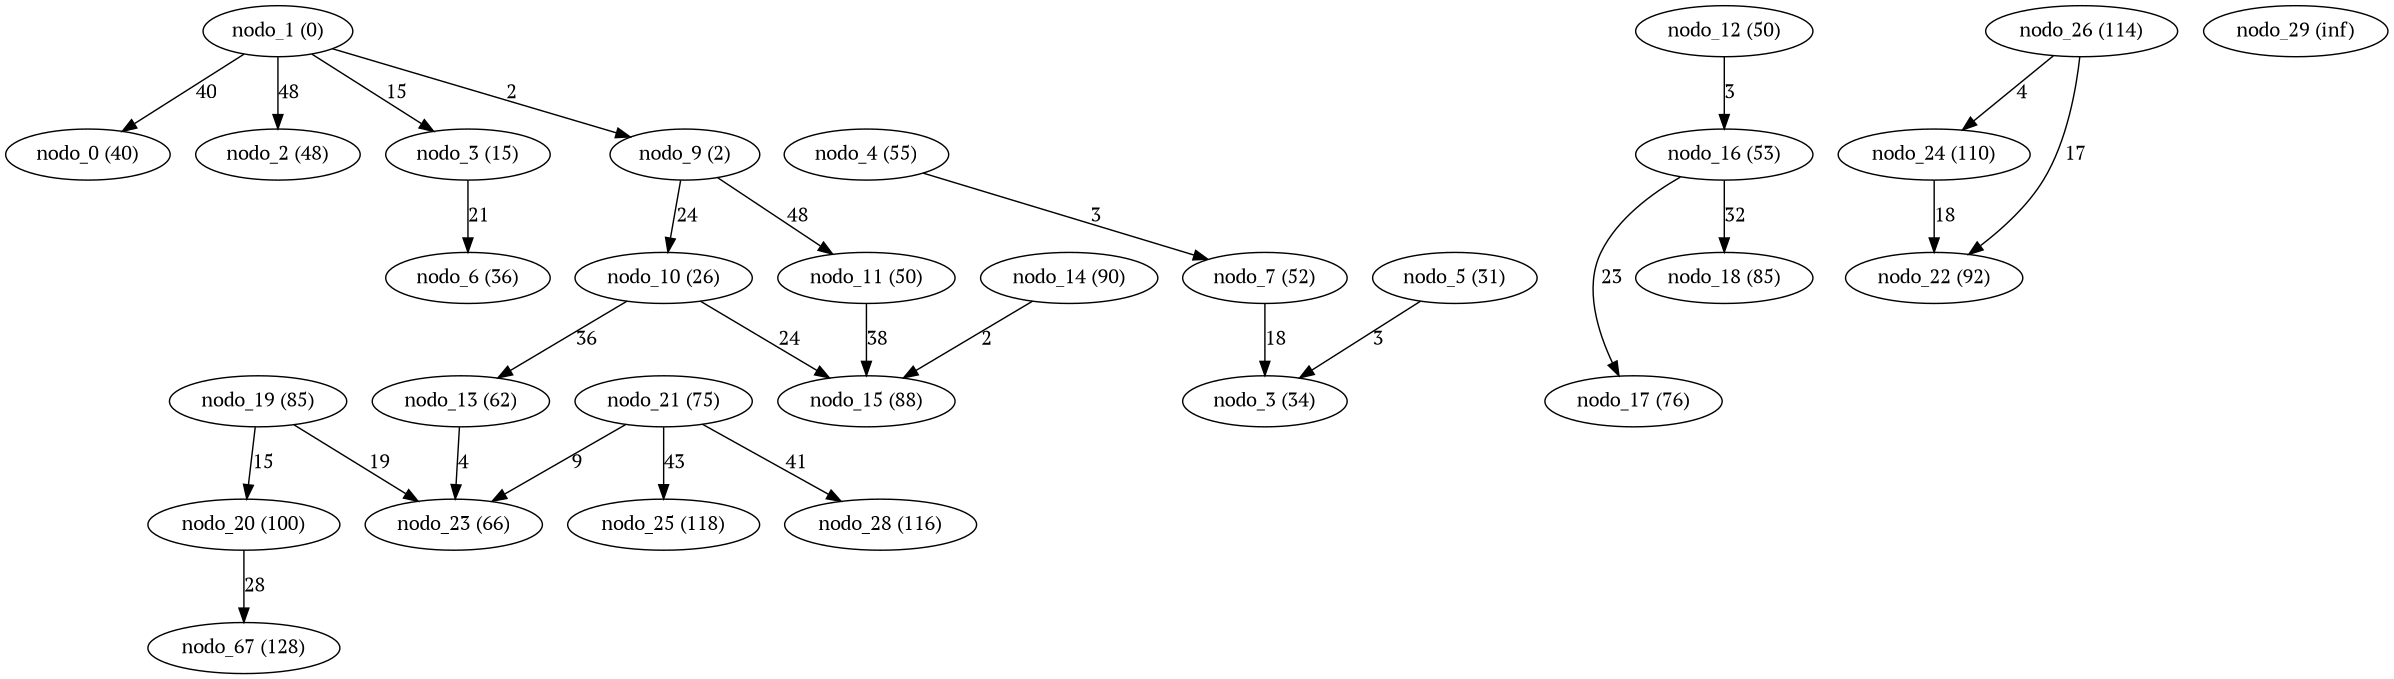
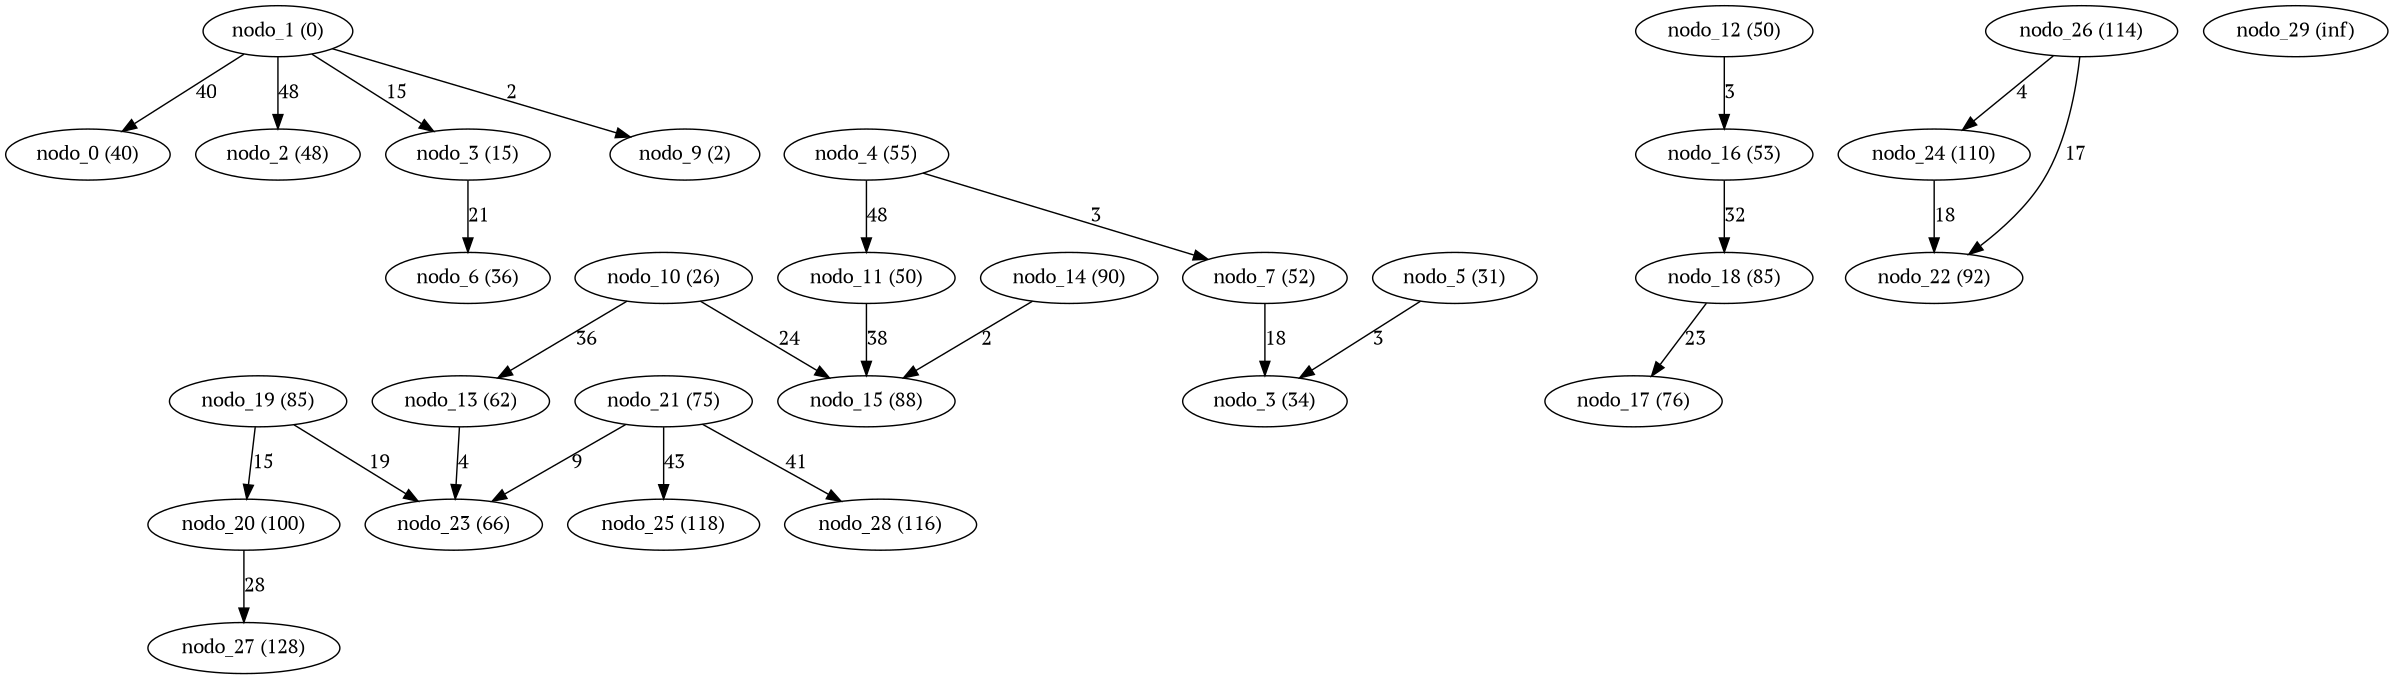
edge "nodo_9 (2)" -> "nodo_10 (26)": removed, label "24"
edge "nodo_9 (2)" -> "nodo_11 (50)": now "nodo_4 (55)" -> "nodo_11 (50)"
edge "nodo_16 (53)" -> "nodo_17 (76)": now "nodo_18 (85)" -> "nodo_17 (76)"
node "nodo_67 (128)": label "nodo_67 (128)" -> "nodo_27 (128)"
